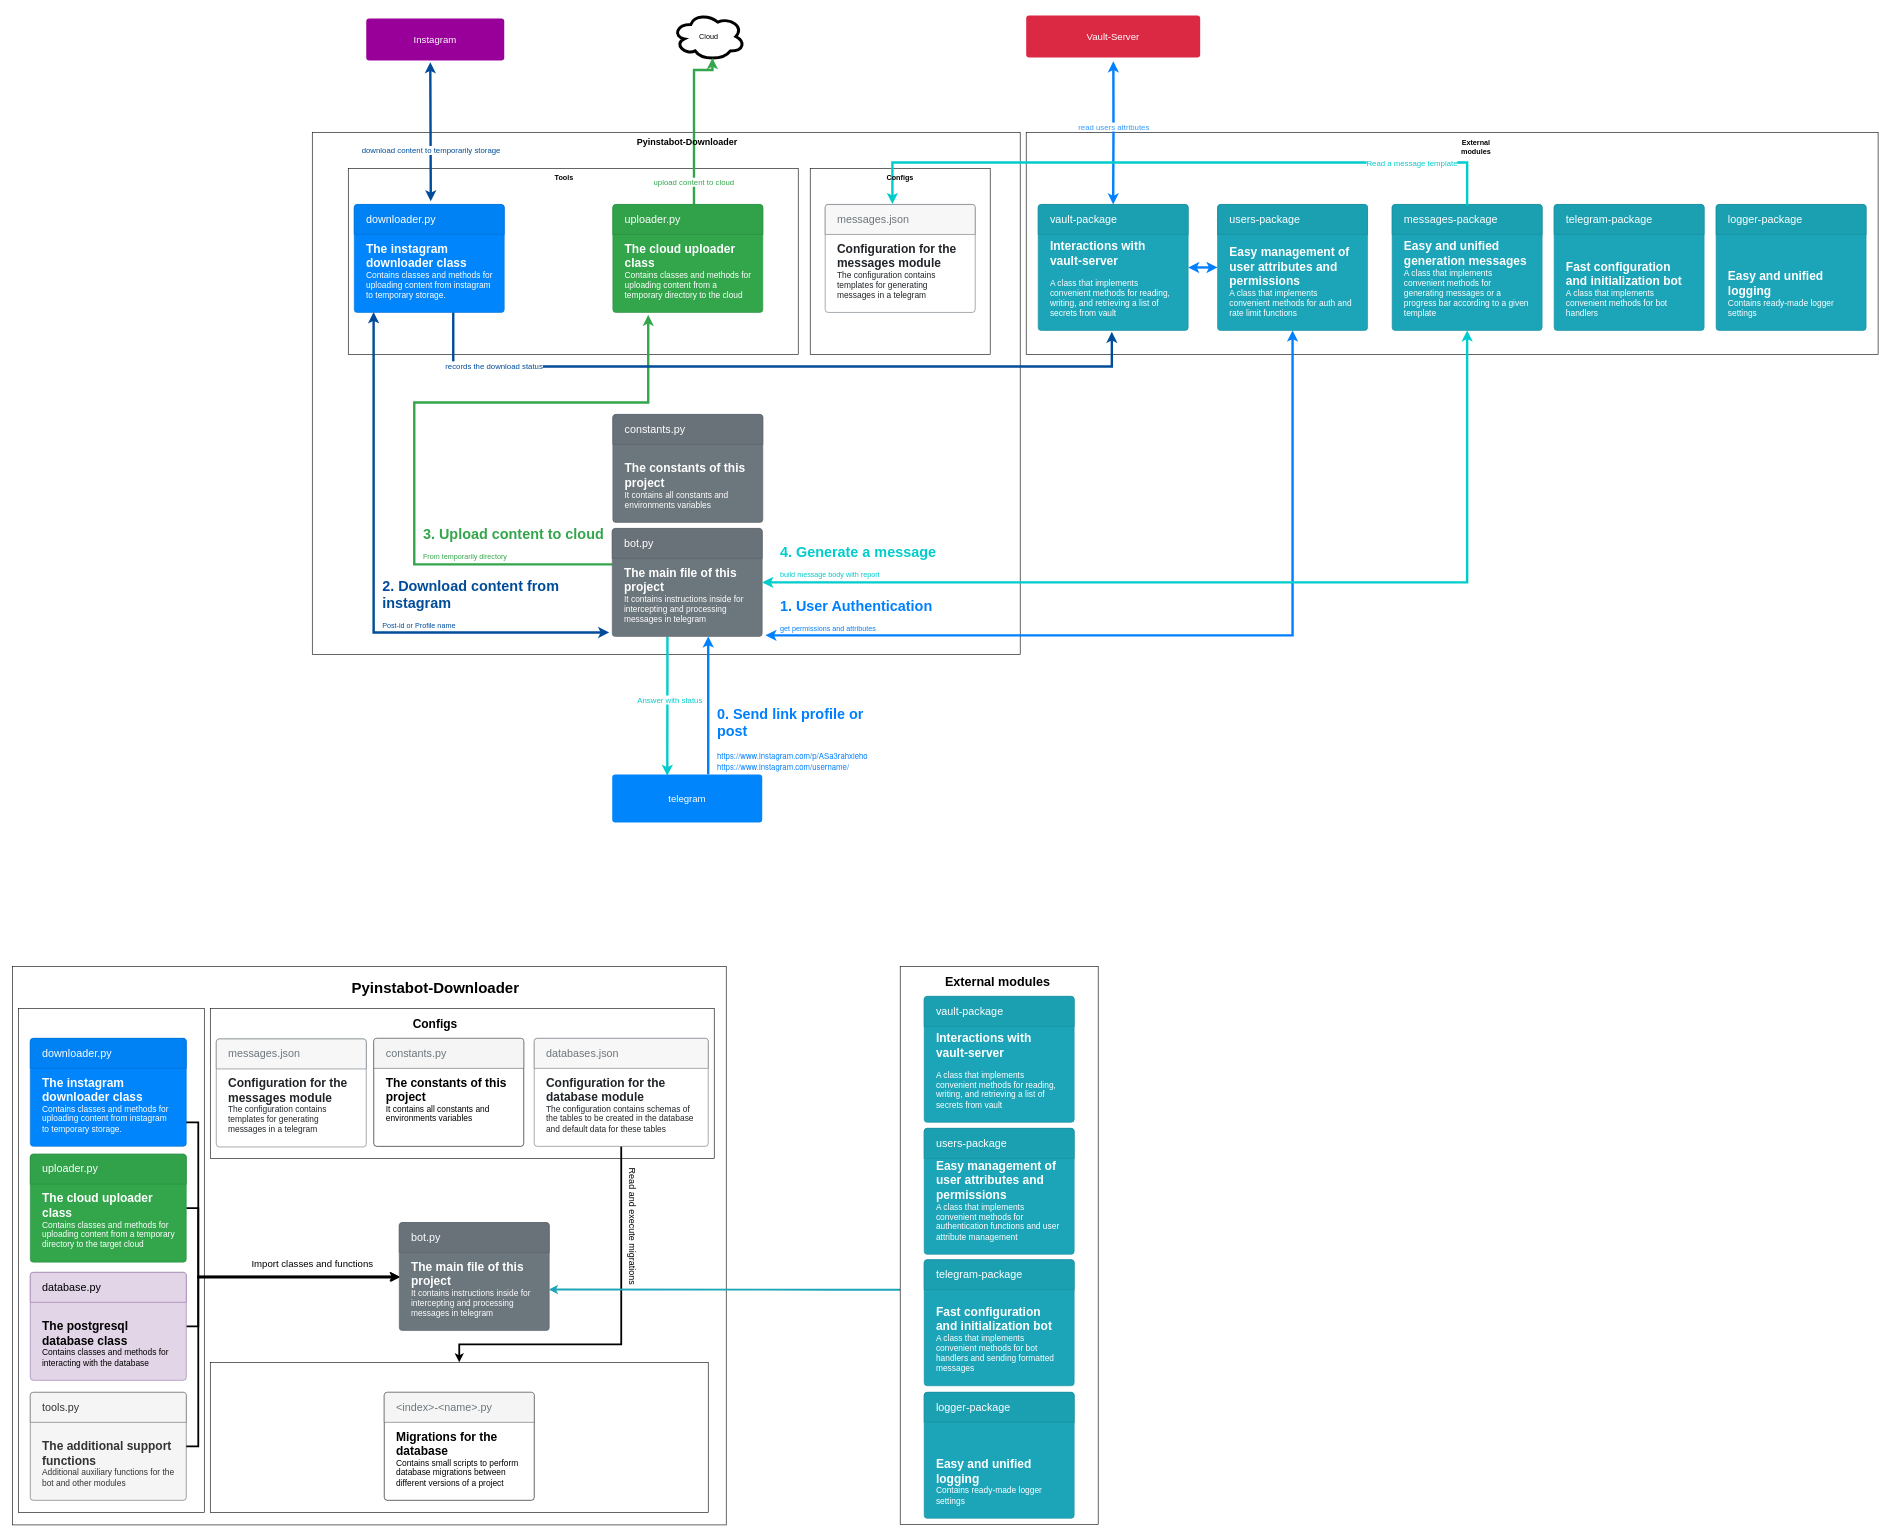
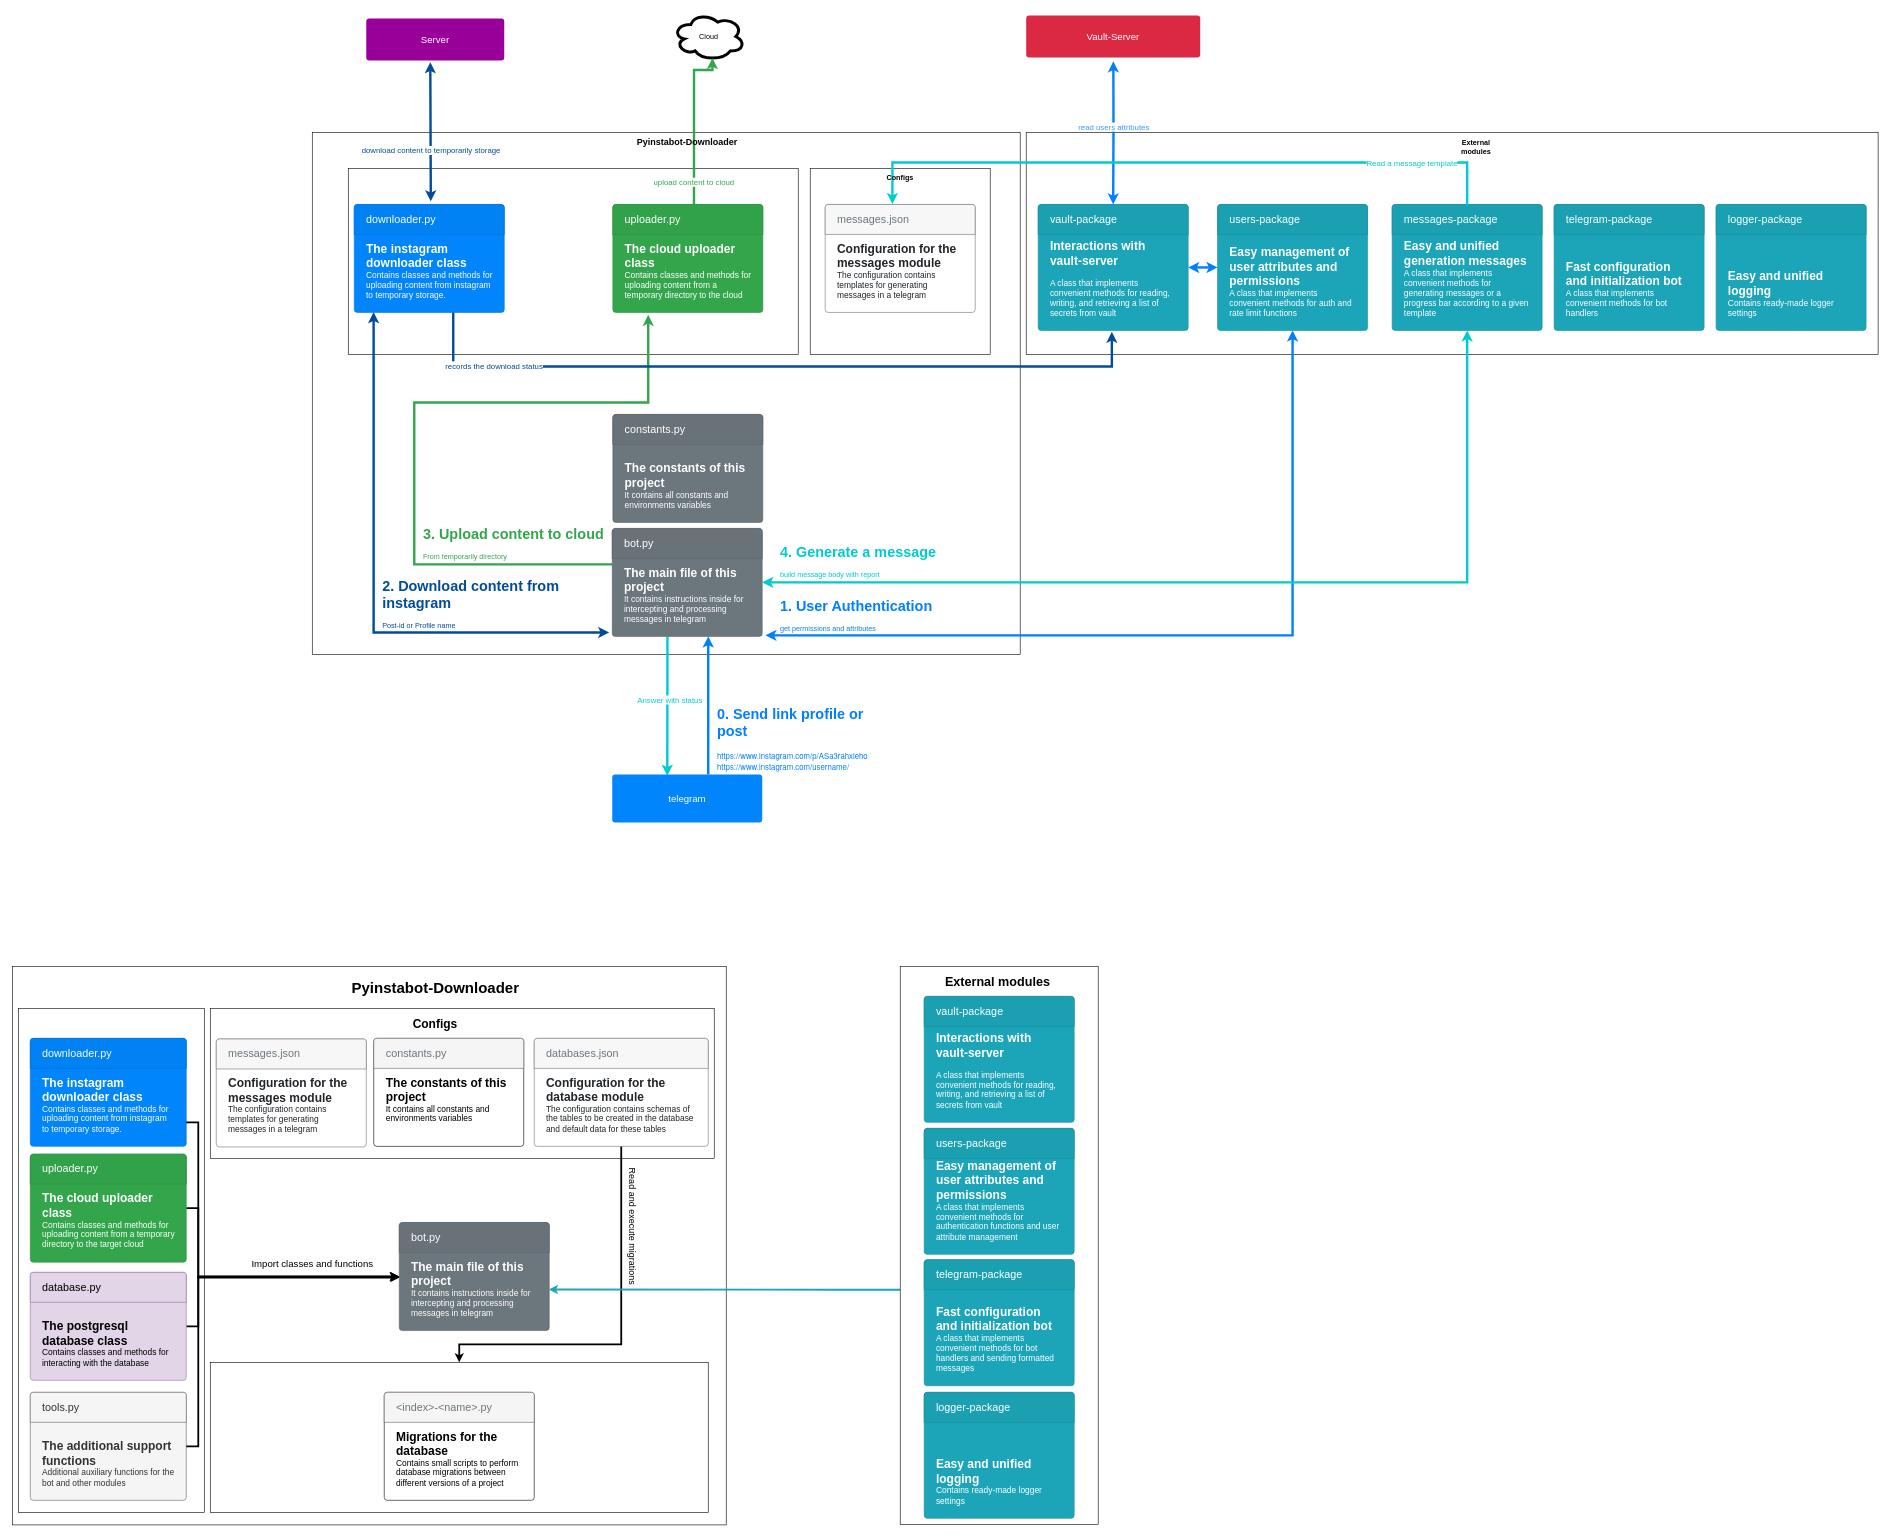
node "Instagram": label "Instagram" -> "Server"
node "Tools": removed
